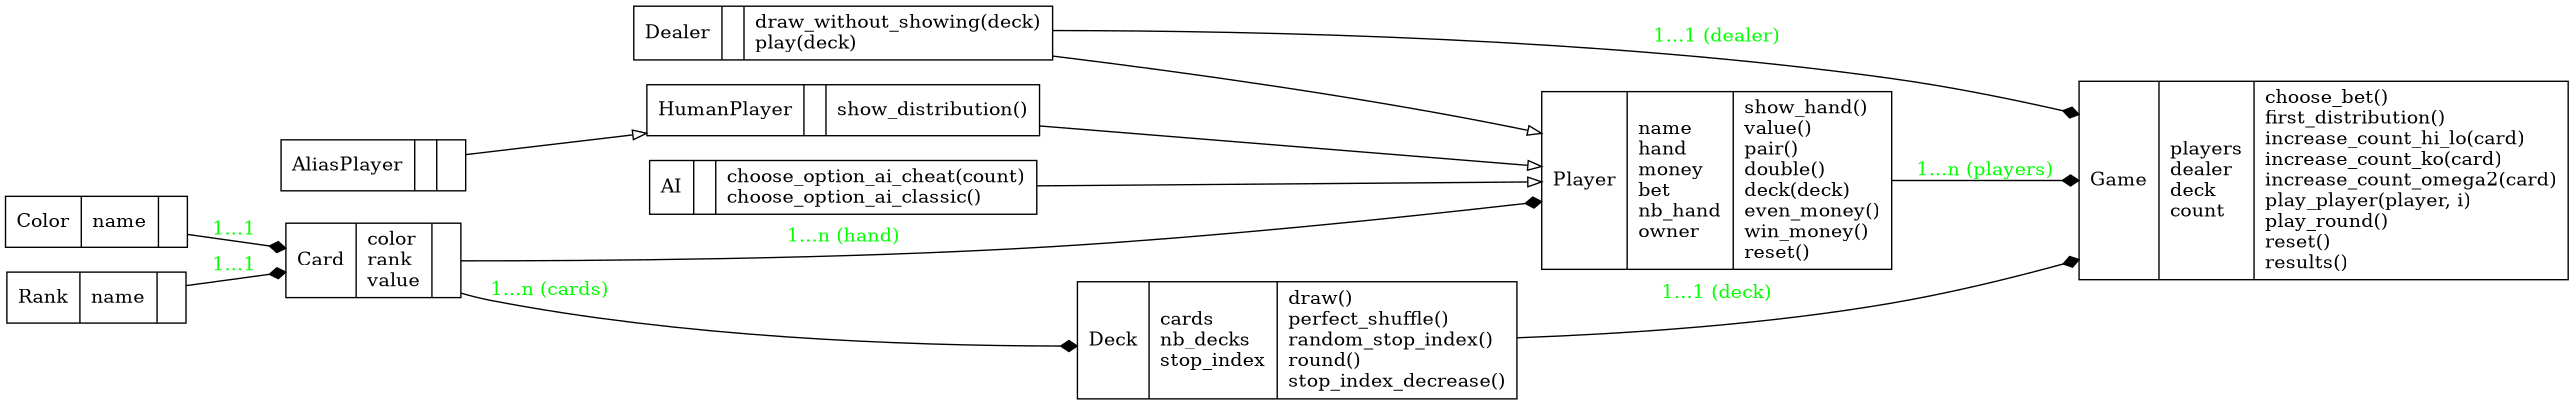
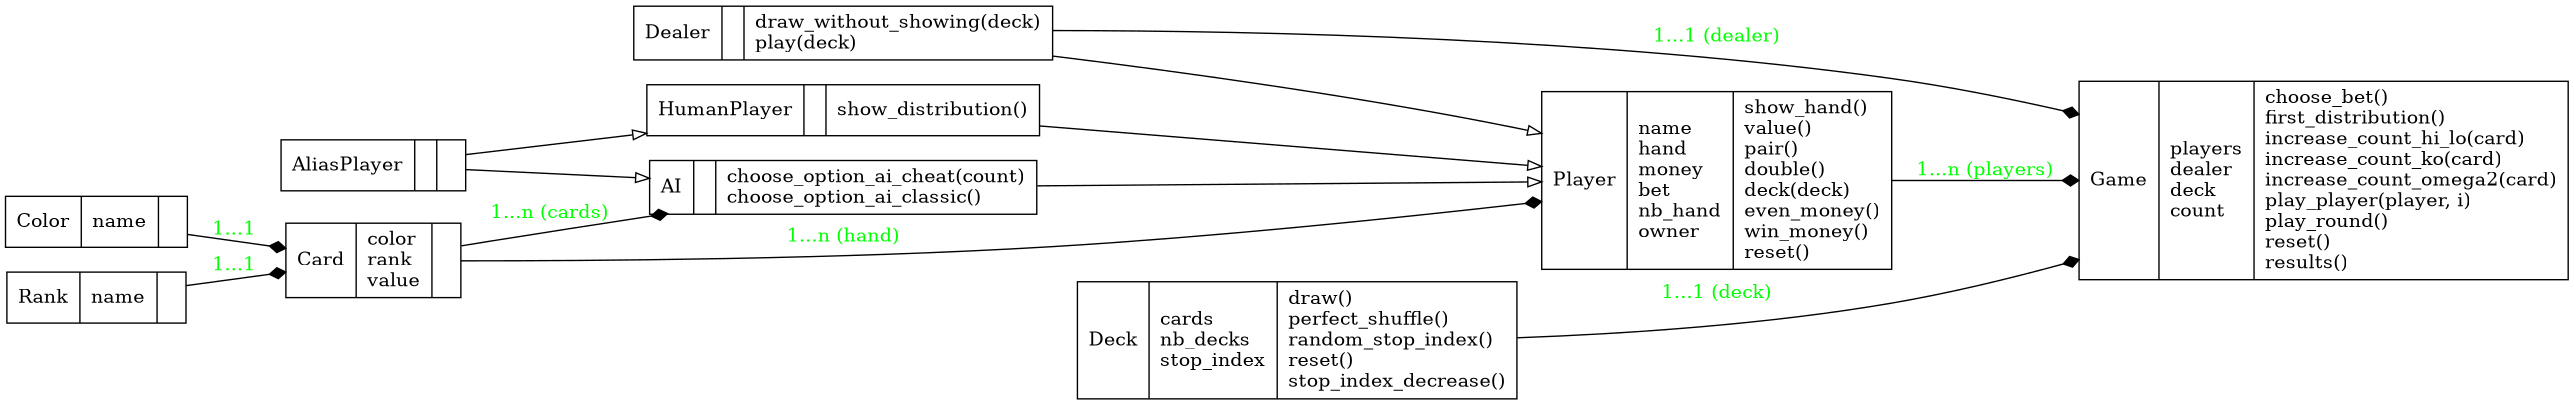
edge "AliasPlayer" -> "AI": added
edge "Card" -> "Deck": now "Card" -> "AI"
node "Deck": text "round()" -> "reset()"
